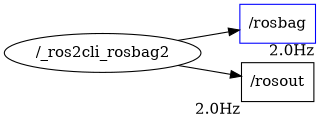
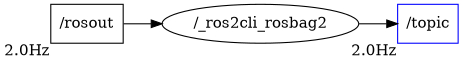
node "/rosbag 2.0Hz": label "/rosbag 2.0Hz" -> "/topic 2.0Hz"
edge "/_ros2cli_rosbag2" -> "/rosout 2.0Hz": reversed
